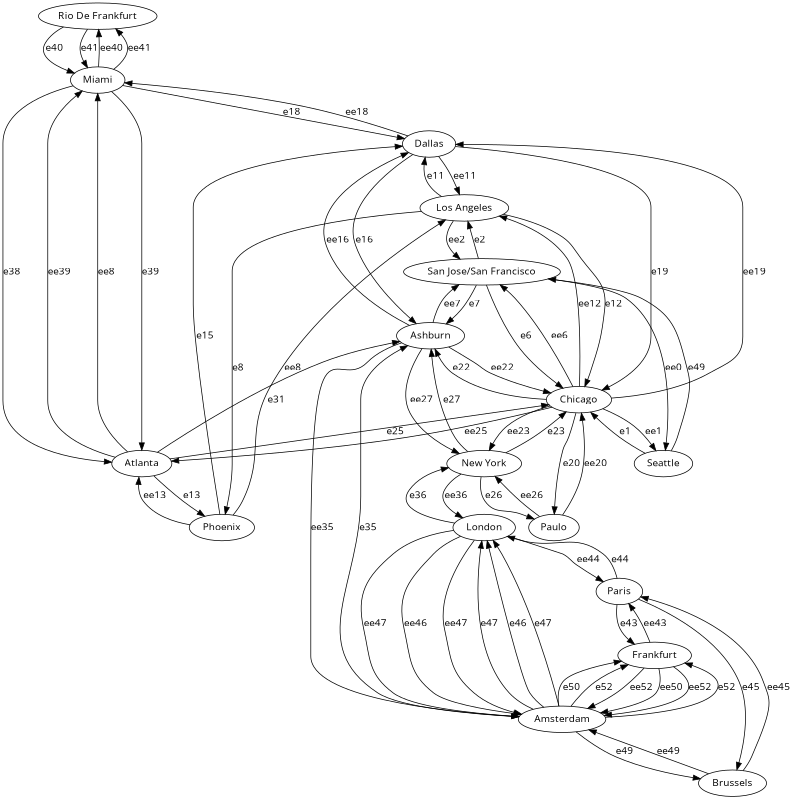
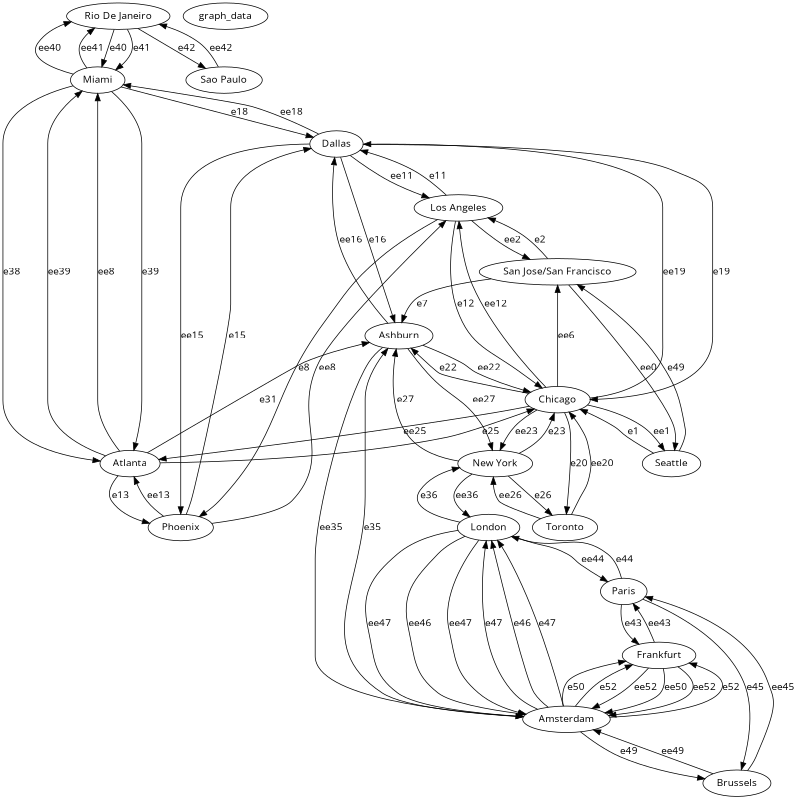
node "Rio De Frankfurt": label "Rio De Frankfurt" -> "Rio De Janeiro"
node "graph_data": added
node "Sao Paulo": added
edge "Dallas" -> "Phoenix": added, label "ee15"
edge "Ashburn" -> "San Jose/San Francisco": removed, label "ee7"
edge "San Jose/San Francisco" -> "Chicago": removed, label "e6"
node "Paulo": label "Paulo" -> "Toronto"
